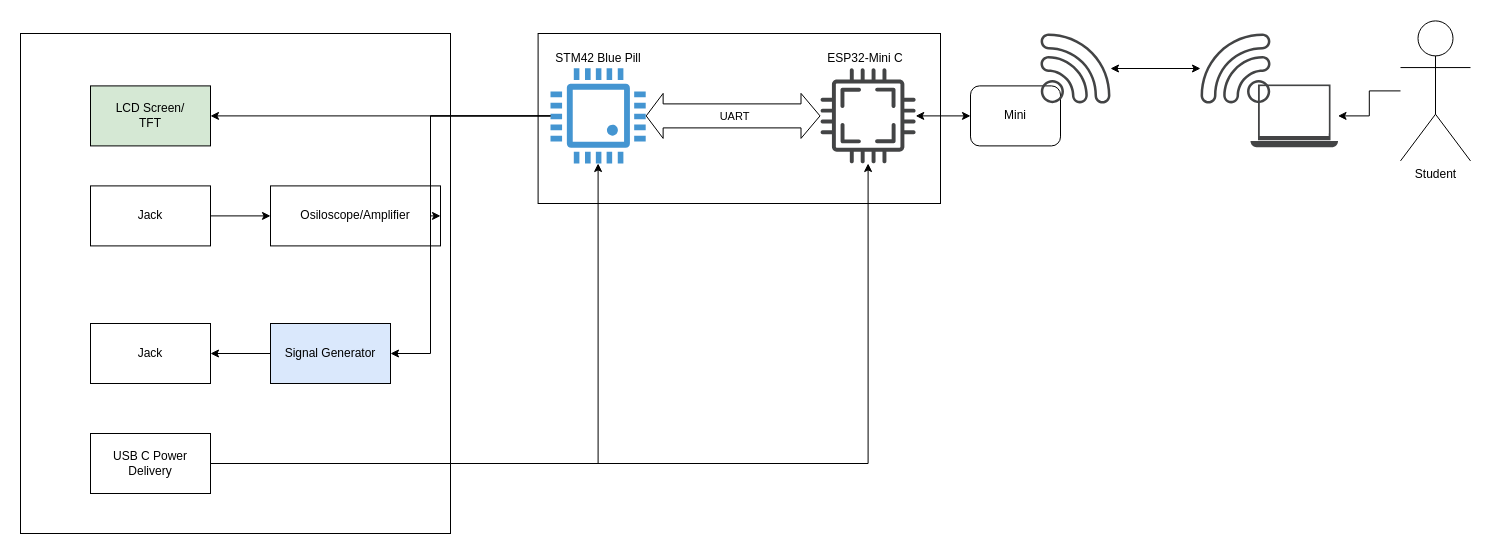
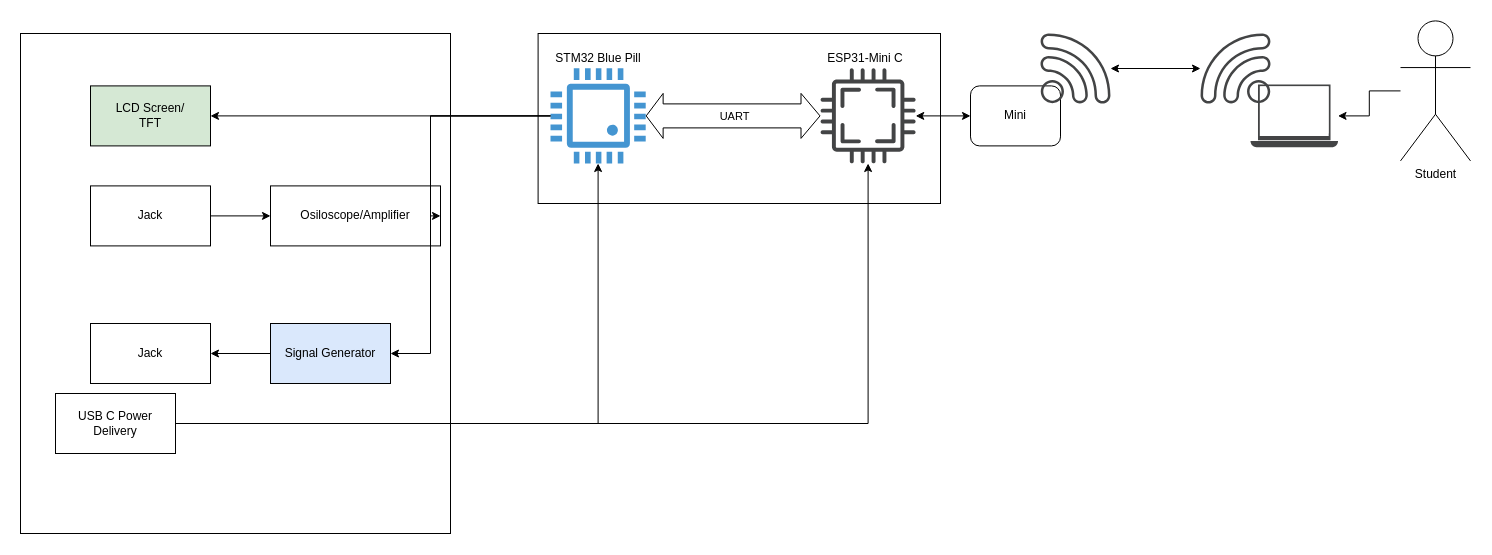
node "STM42 Blue Pill": label "STM42 Blue Pill" -> "STM32 Blue Pill"
node "ESP32-Mini C": label "ESP32-Mini C" -> "ESP31-Mini C"
node "USB C Power Delivery": moved (151, 464) -> (116, 424)
